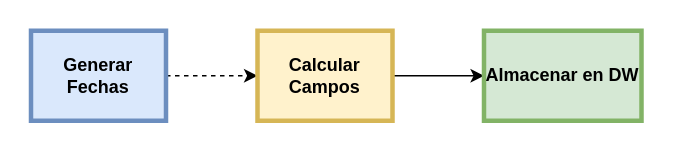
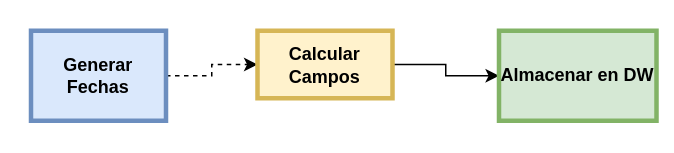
node "Calcular Campos": size 135x90 -> 135x68
node "Almacenar en DW": moved (563, 76) -> (578, 76)
